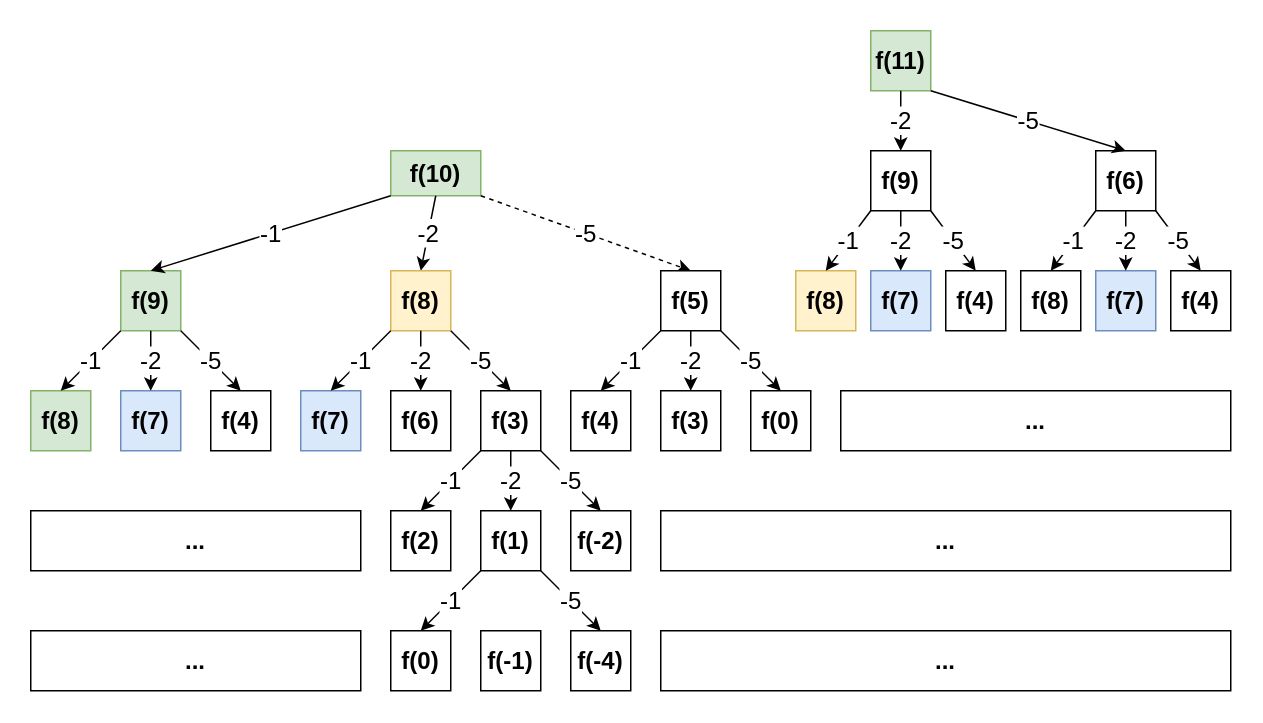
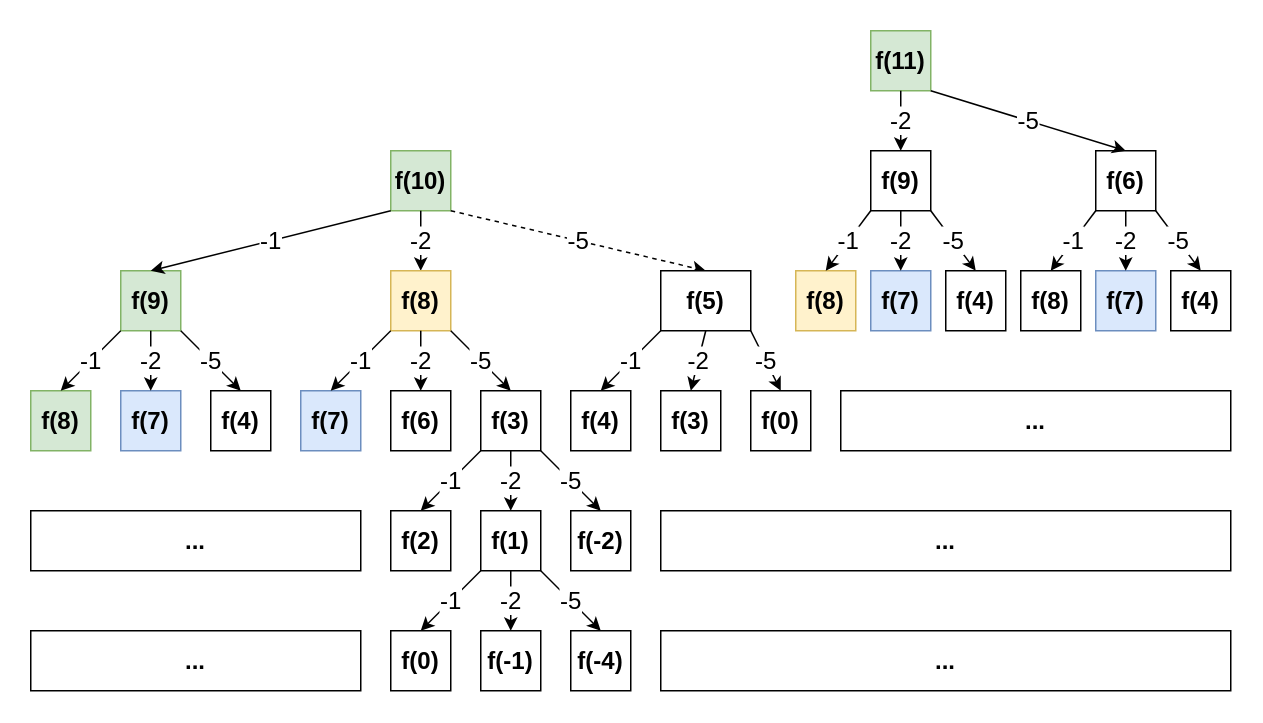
node "f(10)": size 90x45 -> 60x60
node "f(5)": size 60x60 -> 90x60
edge "f(1)" -> "f(-1)": added, label "-2"
